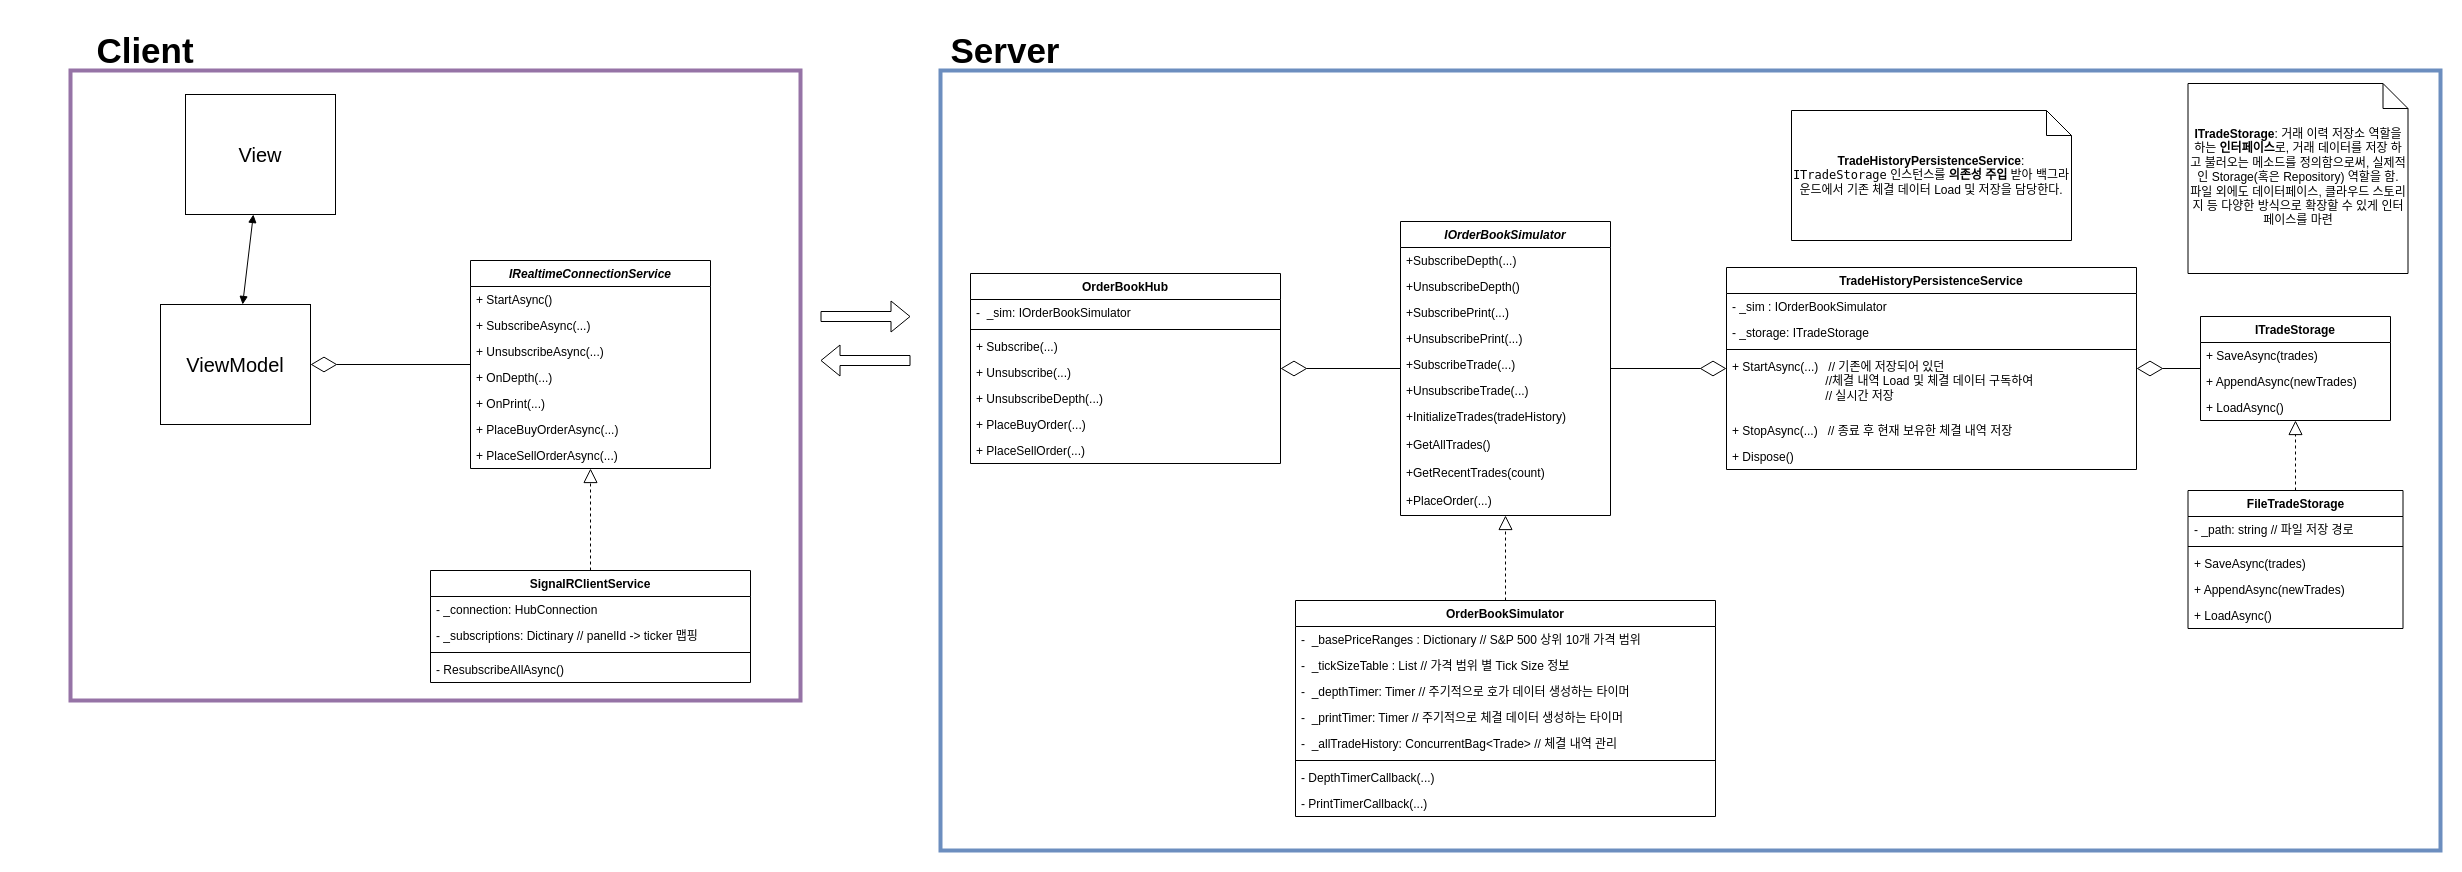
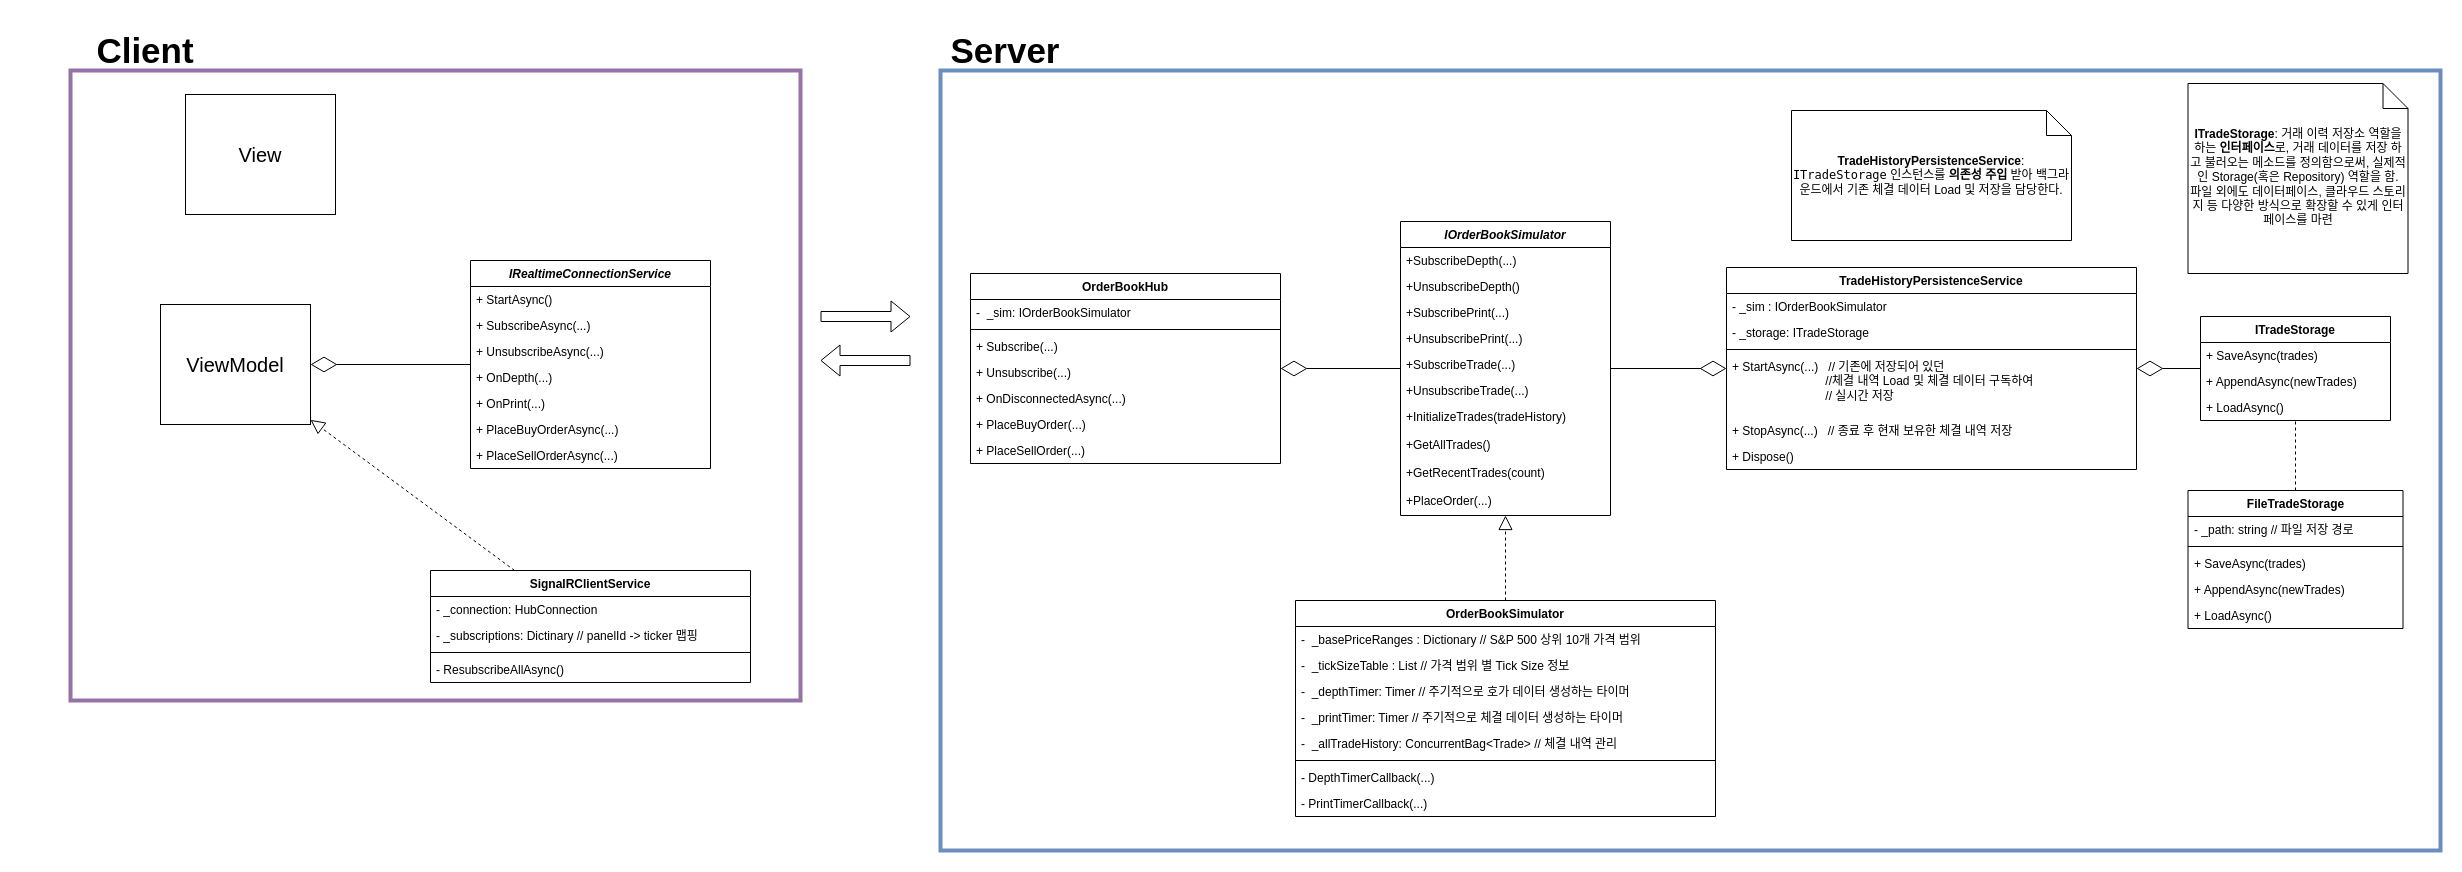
edge "View" -- "ViewModel": removed
node "+ UnsubscribeDepth(...)": label "+ UnsubscribeDepth(...)" -> "+ OnDisconnectedAsync(...)"
edge "FileTradeStorage" -> "ITradeStorage": arrowhead block -> none
edge "SignalRClientService" -> "IRealtimeConnectionService": now "SignalRClientService" -> "ViewModel"
